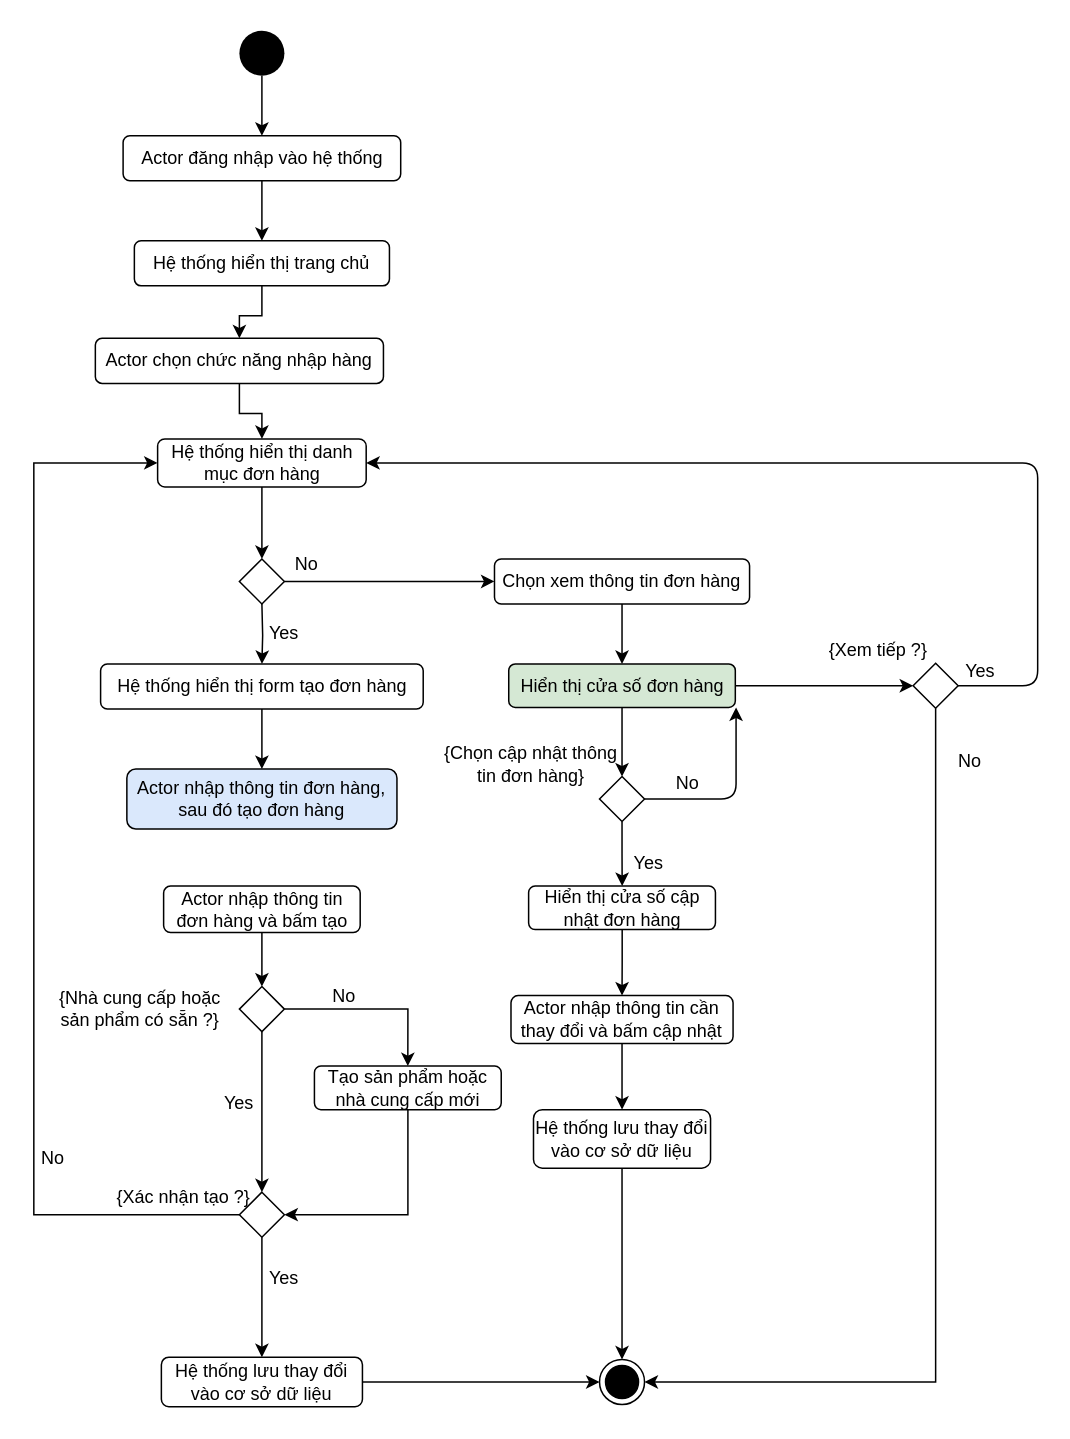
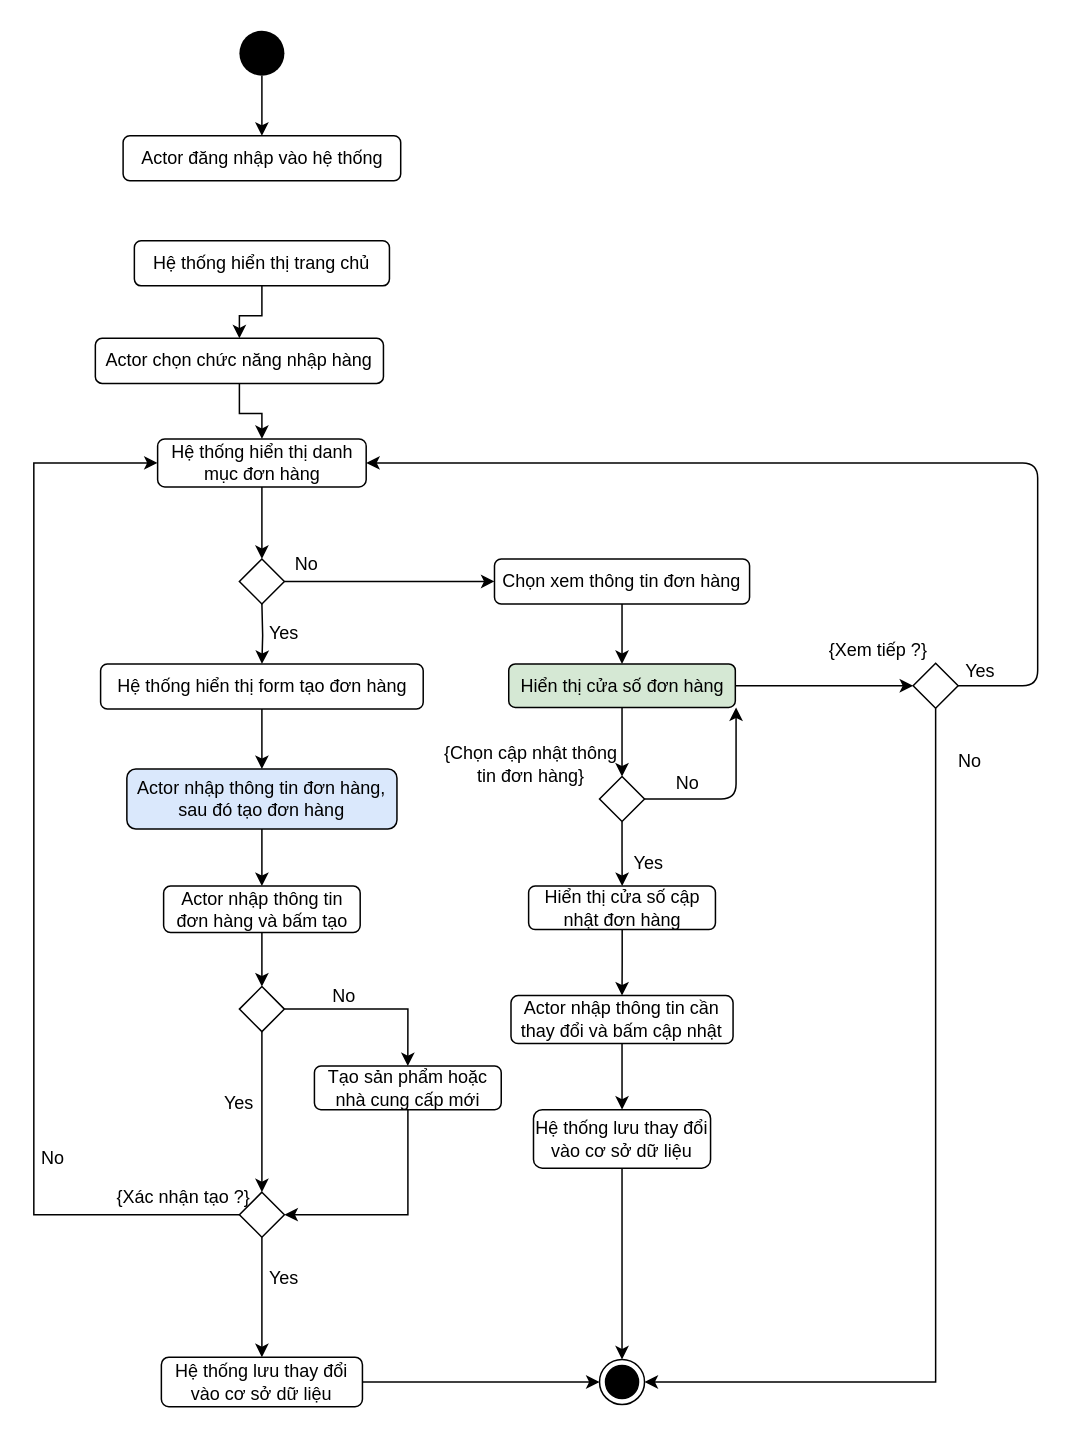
edge "Actor đăng nhập vào hệ thống" -> "Hệ thống hiển thị trang chủ": removed
edge "Actor nhập thông tin đơn hàng, sau đó tạo đơn hàng" -> "Actor nhập thông tin đơn hàng và bấm tạo": added
node "{Nhà cung cấp hoặc sản phẩm có sẵn ?}": removed
